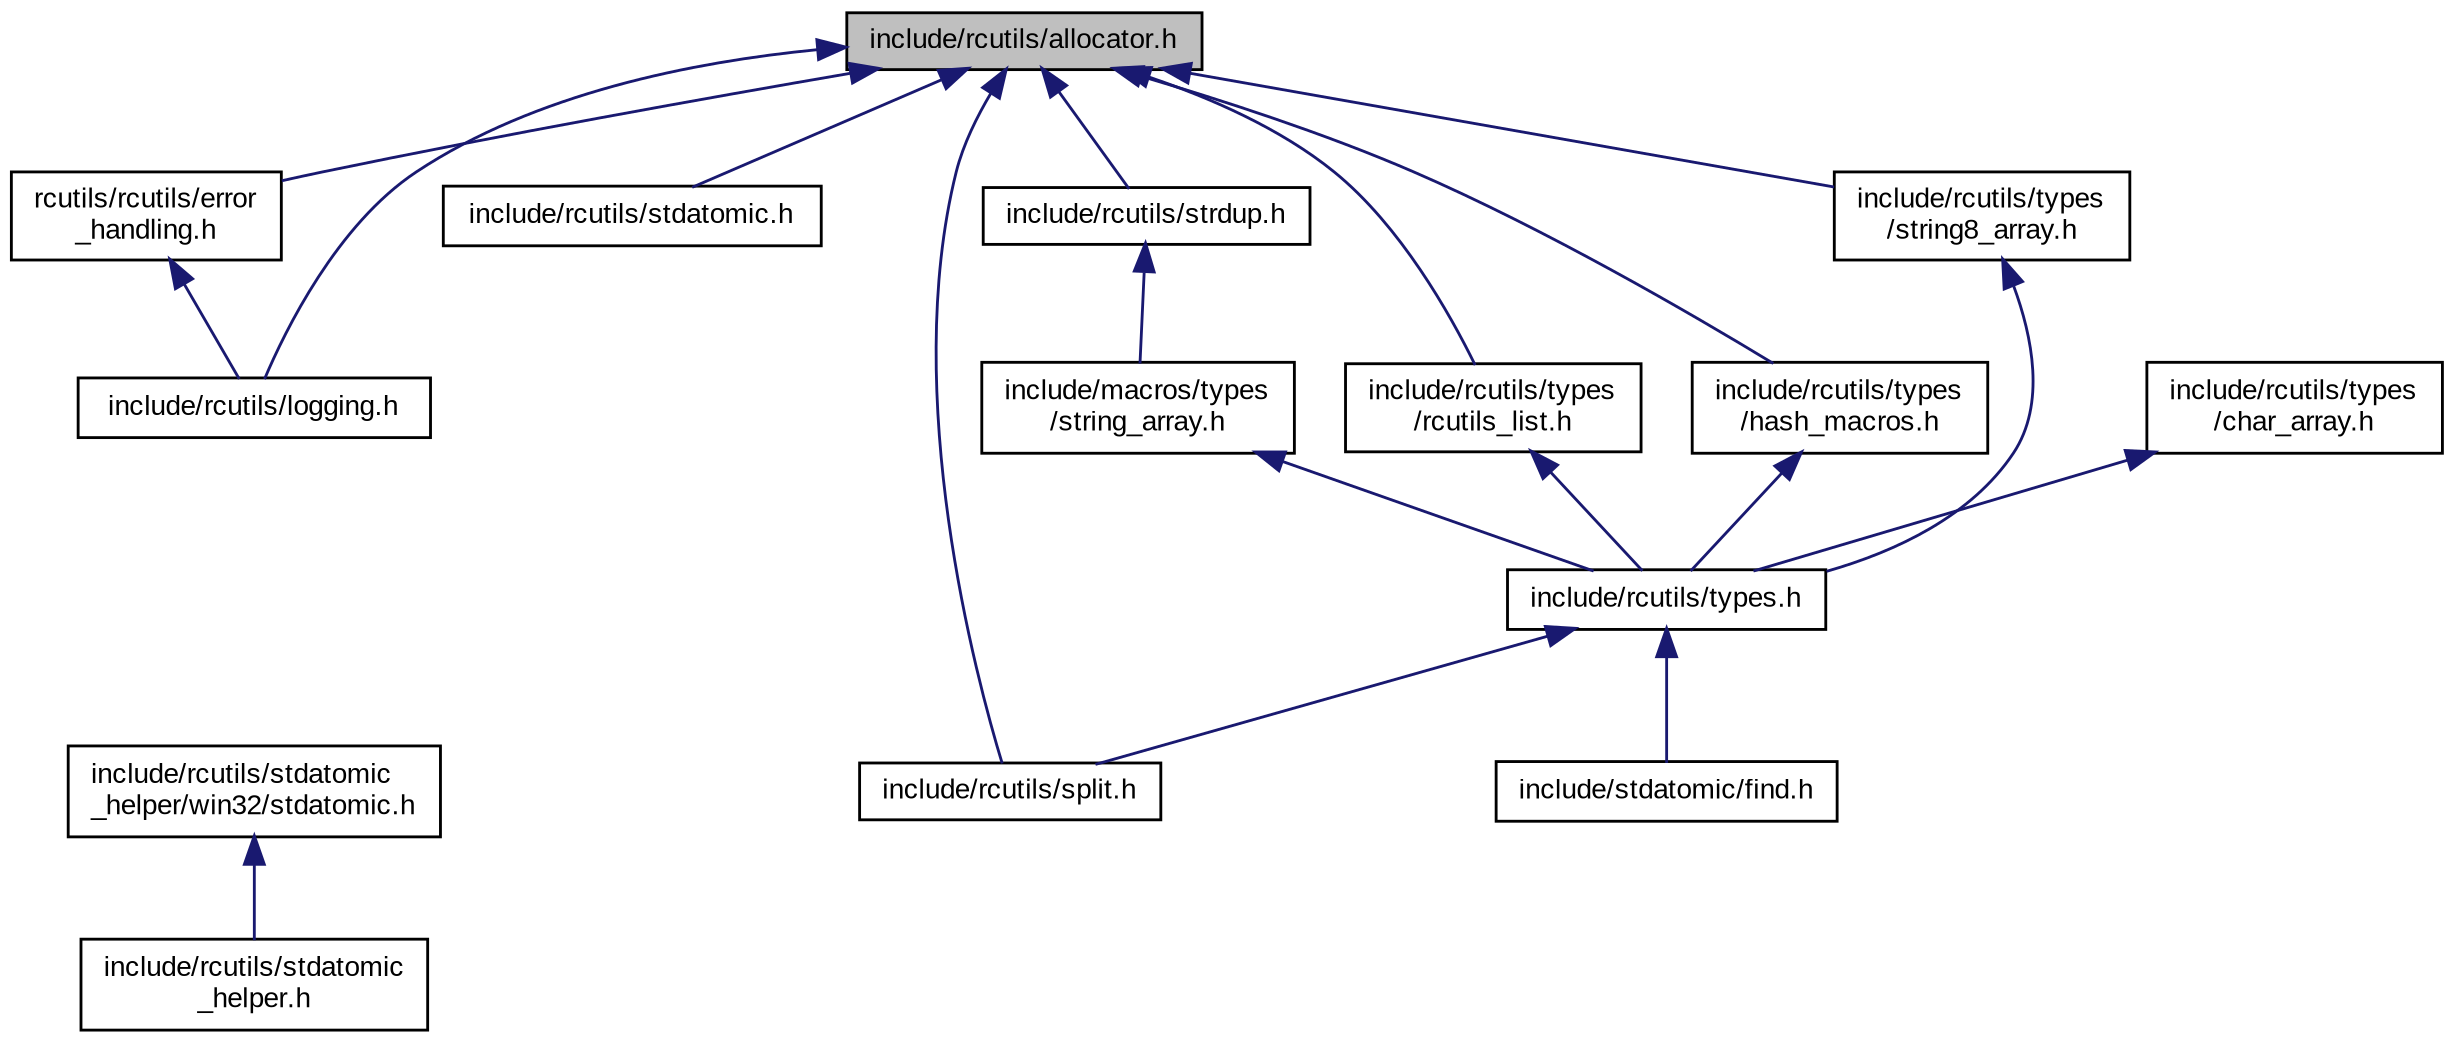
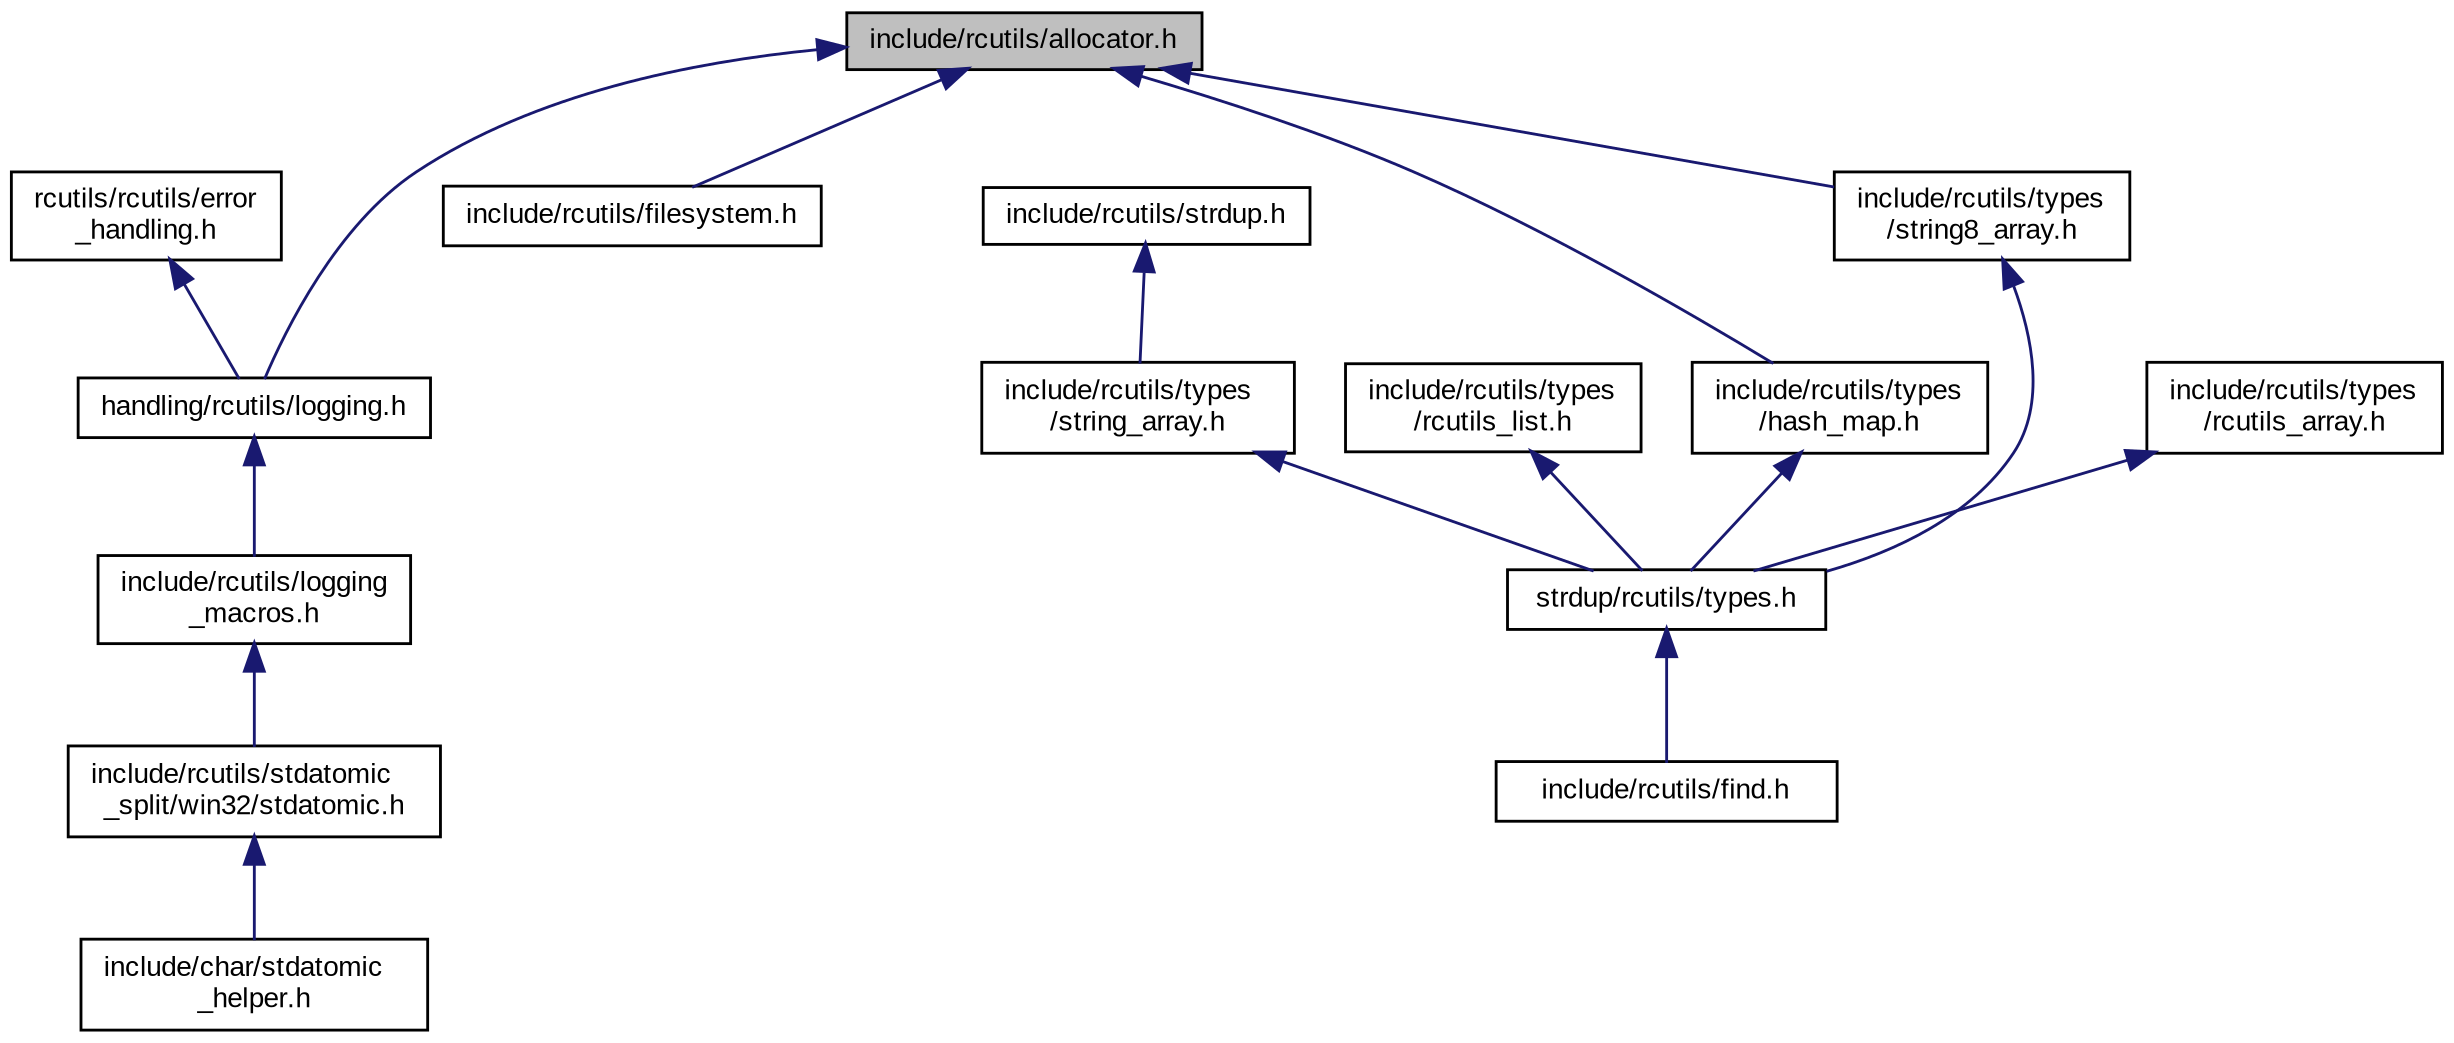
edge "rcutils/rcutils/error _handling.h" -> "include/rcutils/allocator.h": removed
edge "include/rcutils/strdup.h" -> "include/rcutils/allocator.h": removed
edge "include/rcutils/types /rcutils_list.h" -> "include/rcutils/allocator.h": removed
node "include/rcutils/stdatomic.h": label "include/rcutils/stdatomic.h" -> "include/rcutils/filesystem.h"
node "include/rcutils/logging.h": label "include/rcutils/logging.h" -> "handling/rcutils/logging.h"
node "include/macros/types /string_array.h": label "include/macros/types /string_array.h" -> "include/rcutils/types /string_array.h"
node "include/rcutils/types /hash_macros.h": label "include/rcutils/types /hash_macros.h" -> "include/rcutils/types /hash_map.h"
node "include/rcutils/types /char_array.h": label "include/rcutils/types /char_array.h" -> "include/rcutils/types /rcutils_array.h"
node "include/rcutils/logging _macros.h": added
node "include/rcutils/types.h": label "include/rcutils/types.h" -> "strdup/rcutils/types.h"
node "include/rcutils/stdatomic _helper/win32/stdatomic.h": label "include/rcutils/stdatomic _helper/win32/stdatomic.h" -> "include/rcutils/stdatomic _split/win32/stdatomic.h"
node "include/rcutils/split.h": removed
node "include/stdatomic/find.h": label "include/stdatomic/find.h" -> "include/rcutils/find.h"
node "include/rcutils/stdatomic _helper.h": label "include/rcutils/stdatomic _helper.h" -> "include/char/stdatomic _helper.h"
